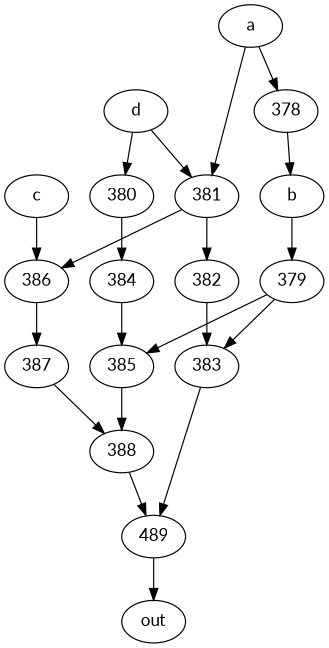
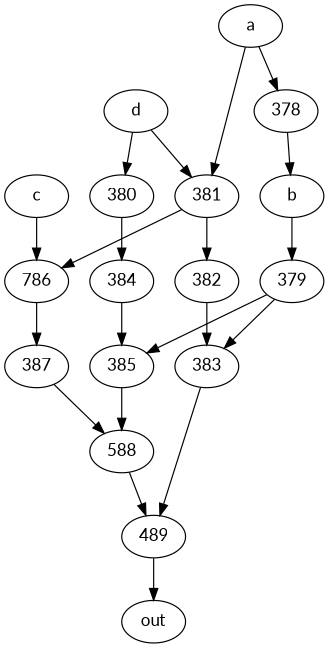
node "386": label "386" -> "786"
node "388": label "388" -> "588"
